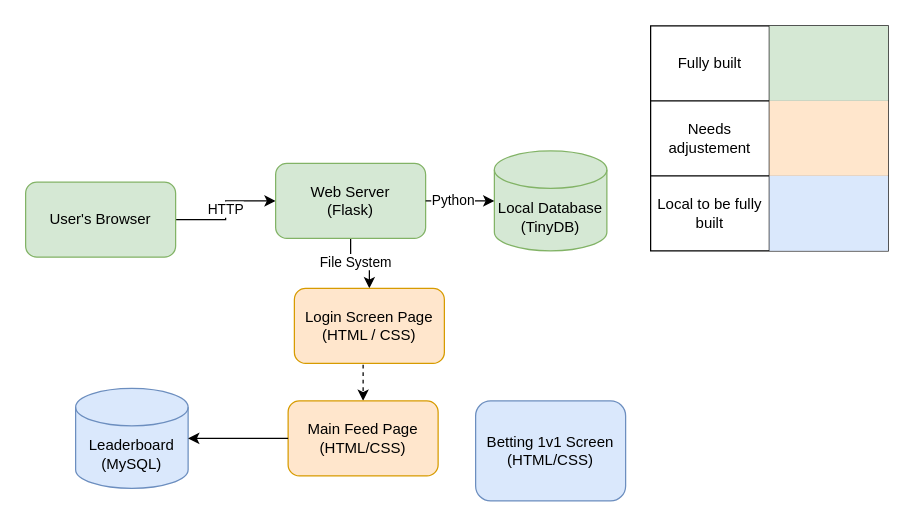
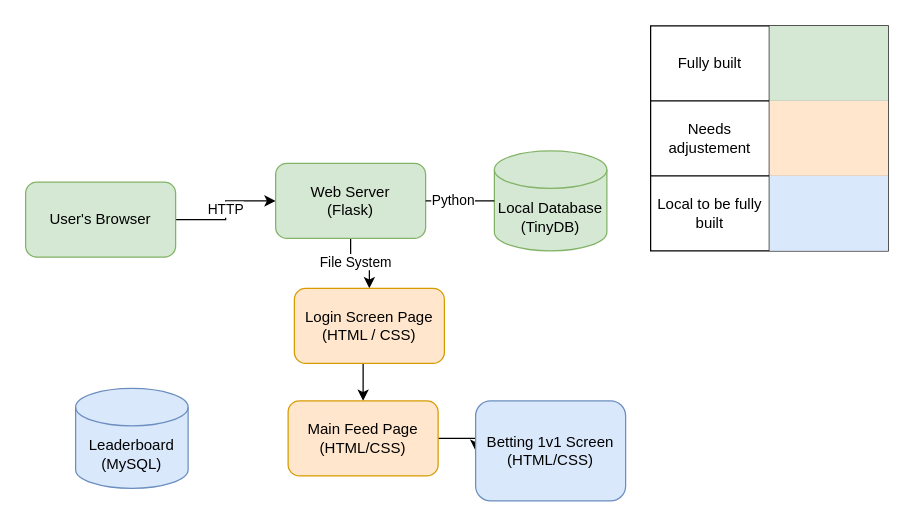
edge "Web Server (Flask)" -> "Local Database (TinyDB)": arrowhead classic -> none
edge "Login Screen Page (HTML / CSS)" -> "Main Feed Page (HTML/CSS)": style dashed -> solid
edge "Main Feed Page (HTML/CSS)" -> "Leaderboard (MySQL)": removed
edge "Main Feed Page (HTML/CSS)" -> "Betting 1v1 Screen (HTML/CSS)": added
